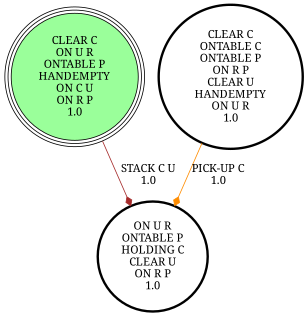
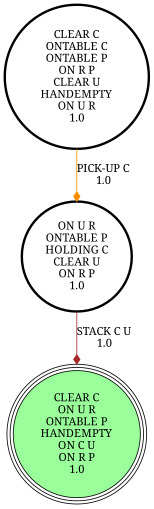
edge "CLEAR C ON U R ONTABLE P HANDEMPTY ON C U ON R P 1.0" -> "ON U R ONTABLE P HOLDING C CLEAR U ON R P 1.0": reversed
